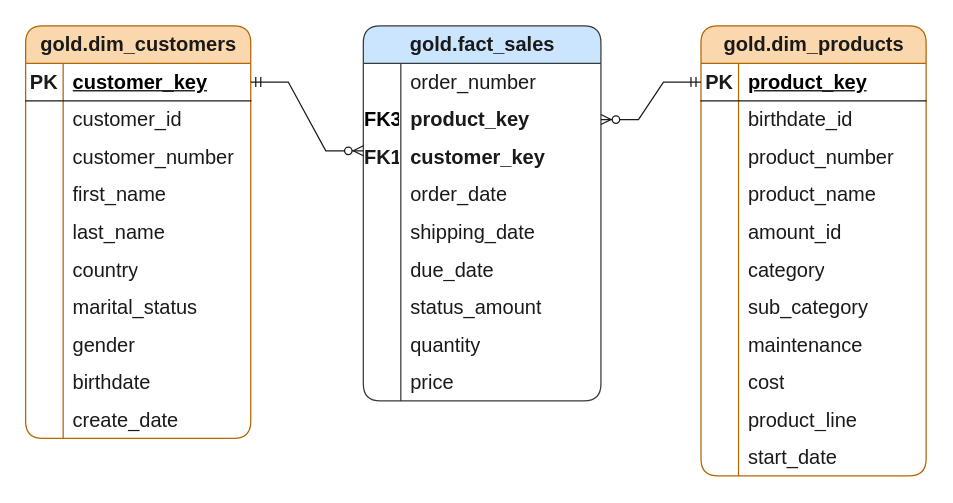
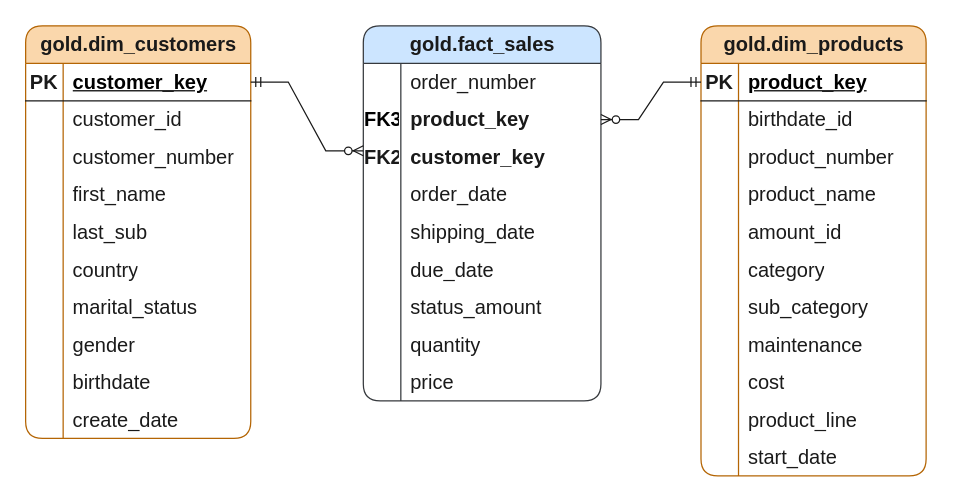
node "FK1": label "FK1" -> "FK2"
node "last_name": label "last_name" -> "last_sub"
